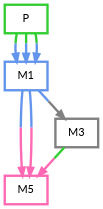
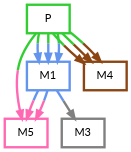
node "M4": added
edge "M3" -> "M5": now "P" -> "M5"
